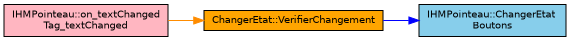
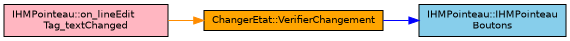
node "IHMPointeau::on_textChanged Tag_textChanged": label "IHMPointeau::on_textChanged Tag_textChanged" -> "IHMPointeau::on_lineEdit Tag_textChanged"
node "IHMPointeau::ChangerEtat Boutons": label "IHMPointeau::ChangerEtat Boutons" -> "IHMPointeau::IHMPointeau Boutons"
